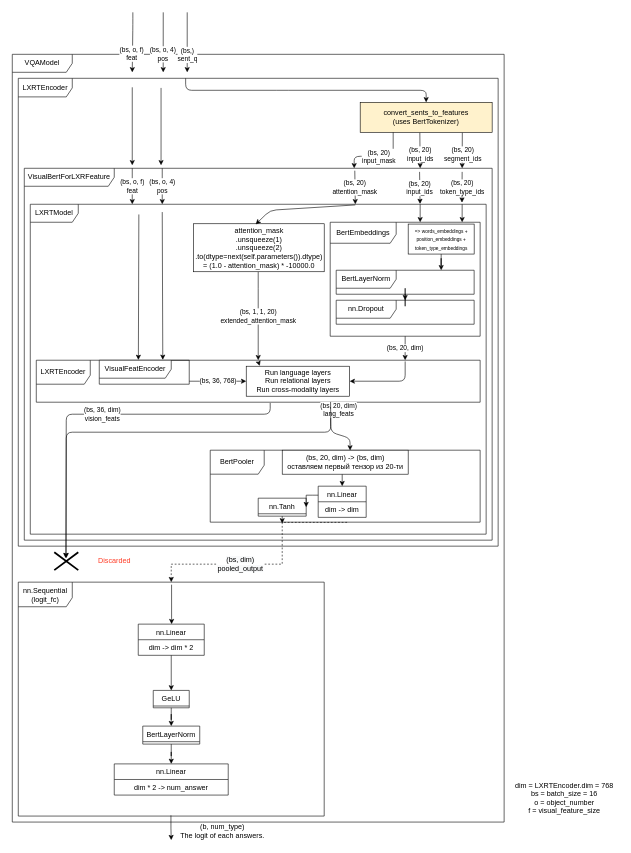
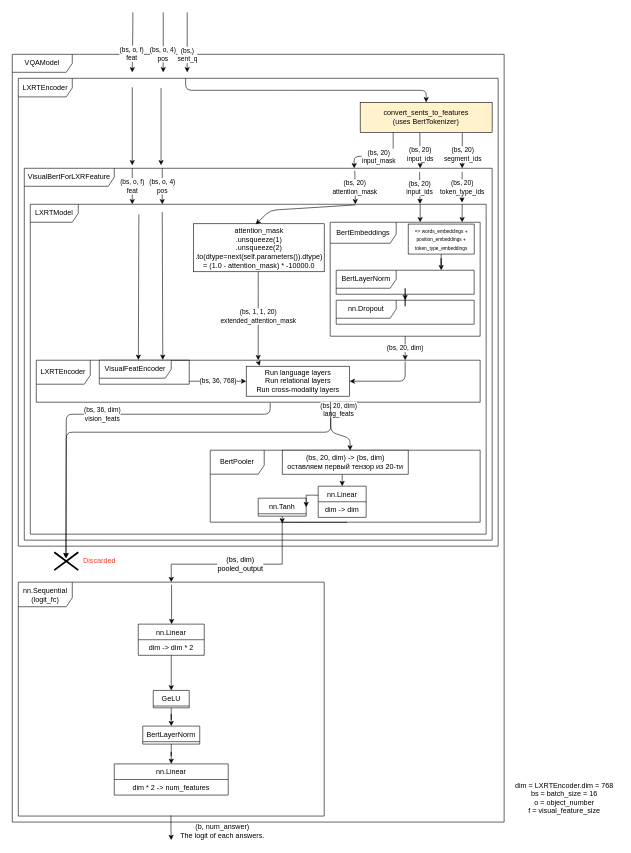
edge "BertPooler" -> "nn.Sequential (logit_fc)": style dashed -> solid
node "Discarded": moved (114, 561) -> (99, 561)
node "dim * 2 -> num_answer": label "dim * 2 -> num_answer" -> "dim * 2 -> num_features"
node "(b, num_type) The logit of each answers.": label "(b, num_type) The logit of each answers." -> "(b, num_answer) The logit of each answers."
